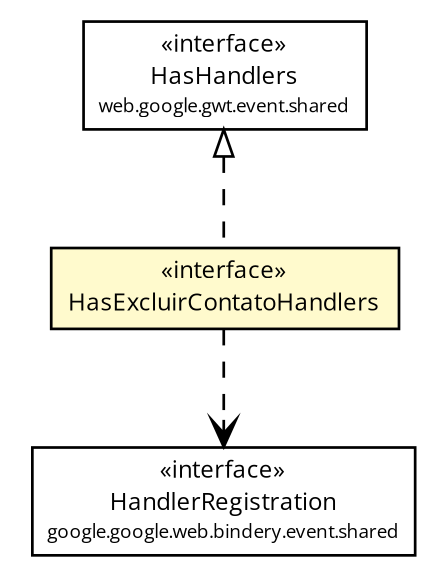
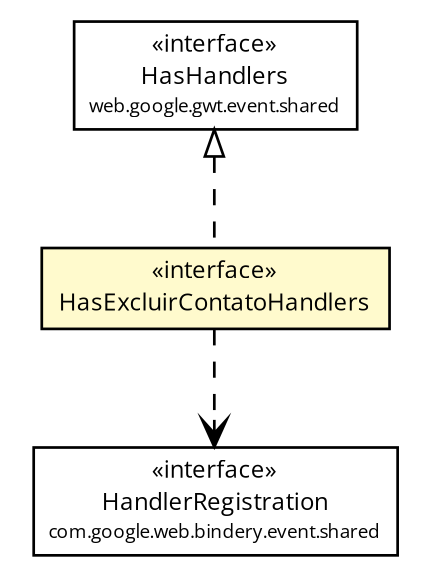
node "HandlerRegistration": text "google.google.web.bindery.event.shared" -> "com.google.web.bindery.event.shared"
